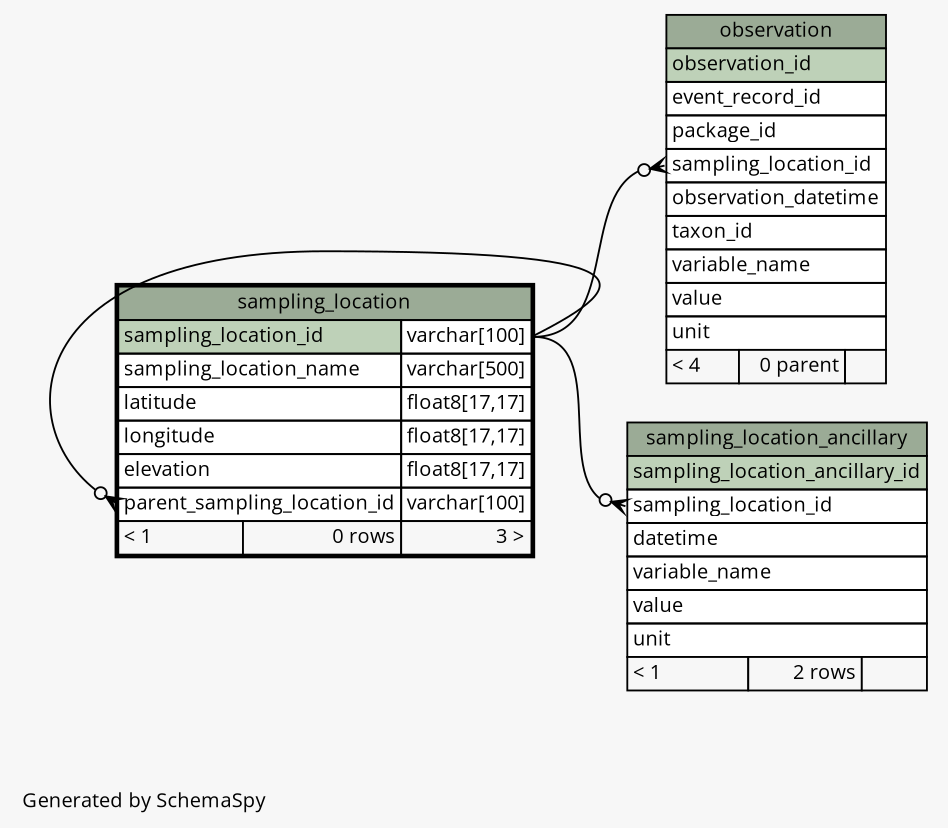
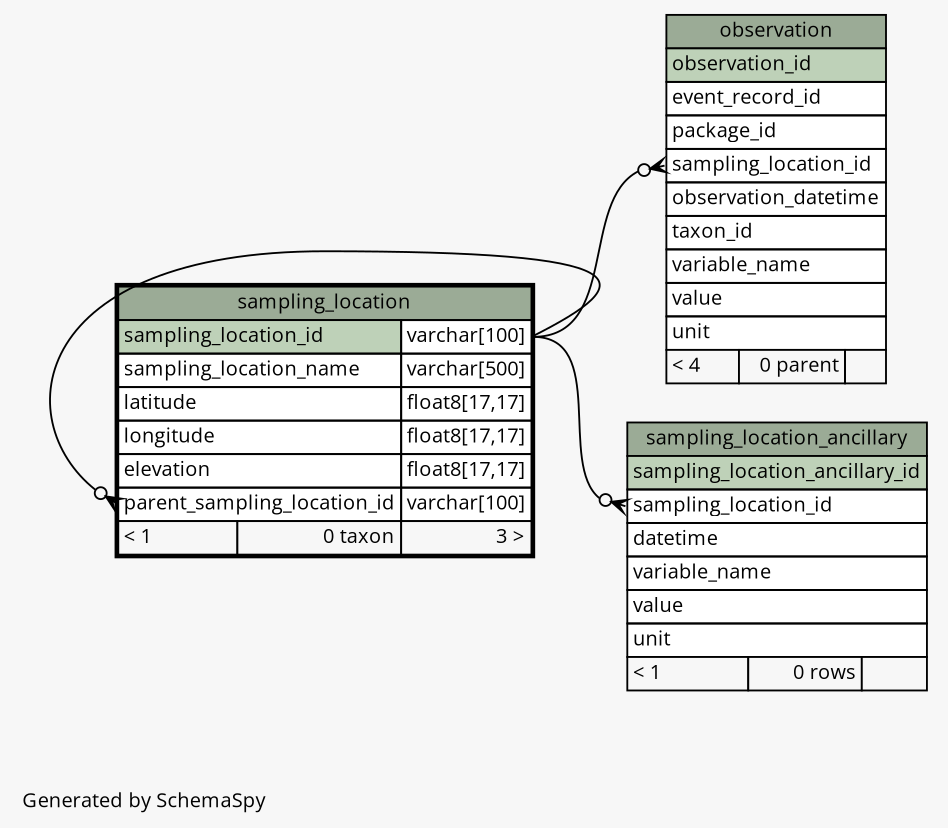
node "sampling_location": text "0 rows" -> "0 taxon"
node "sampling_location_ancillary": text "2 rows" -> "0 rows"
